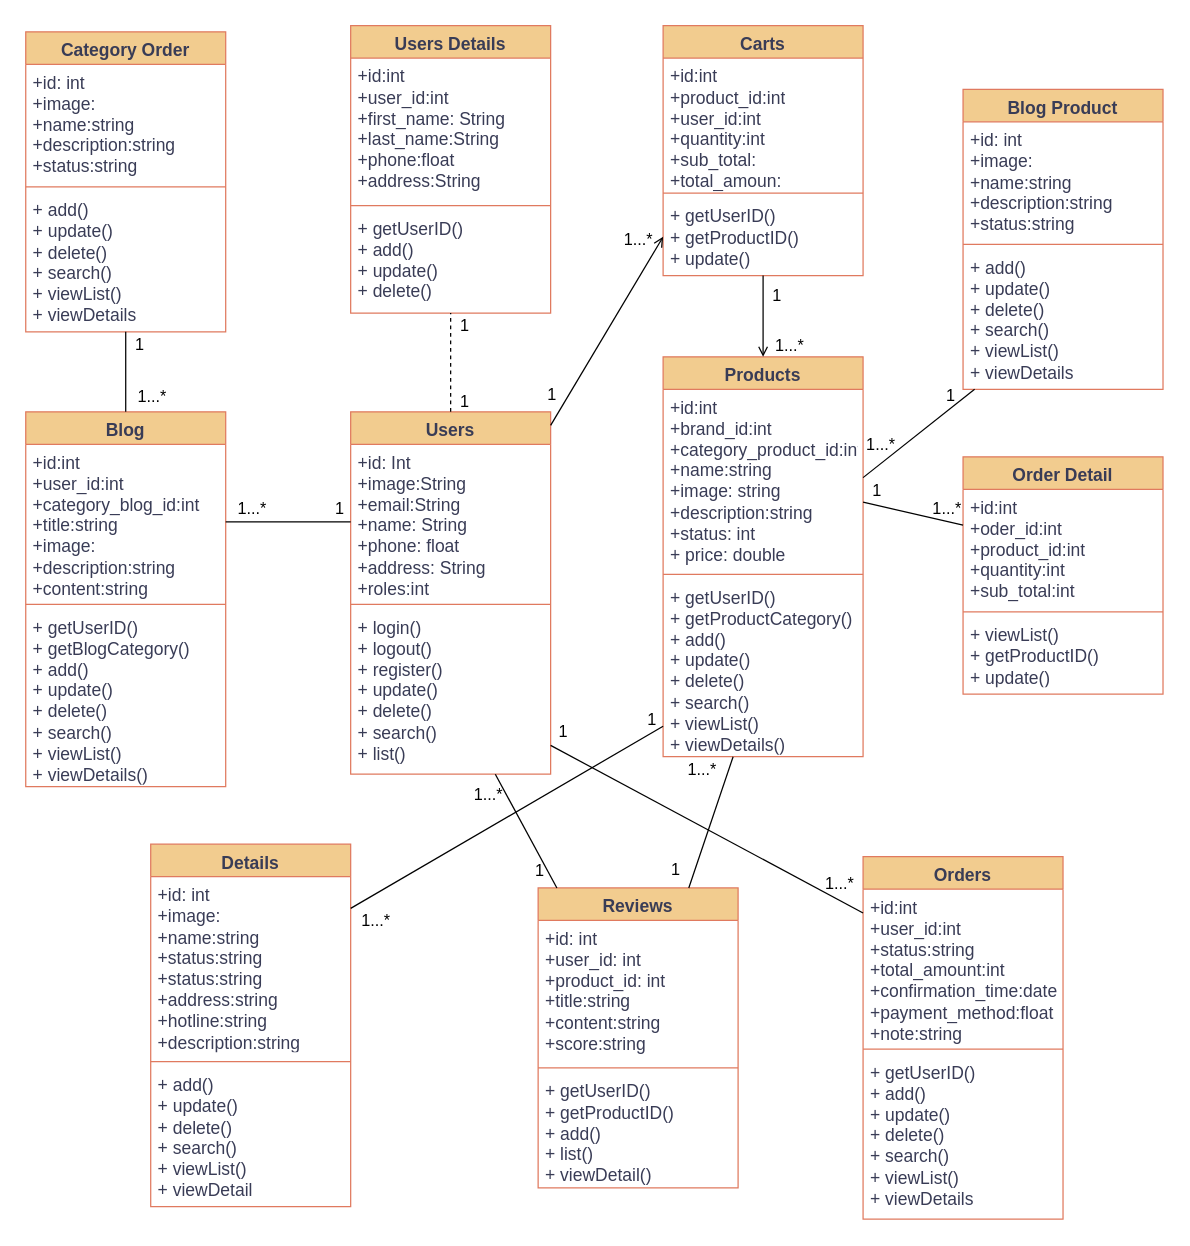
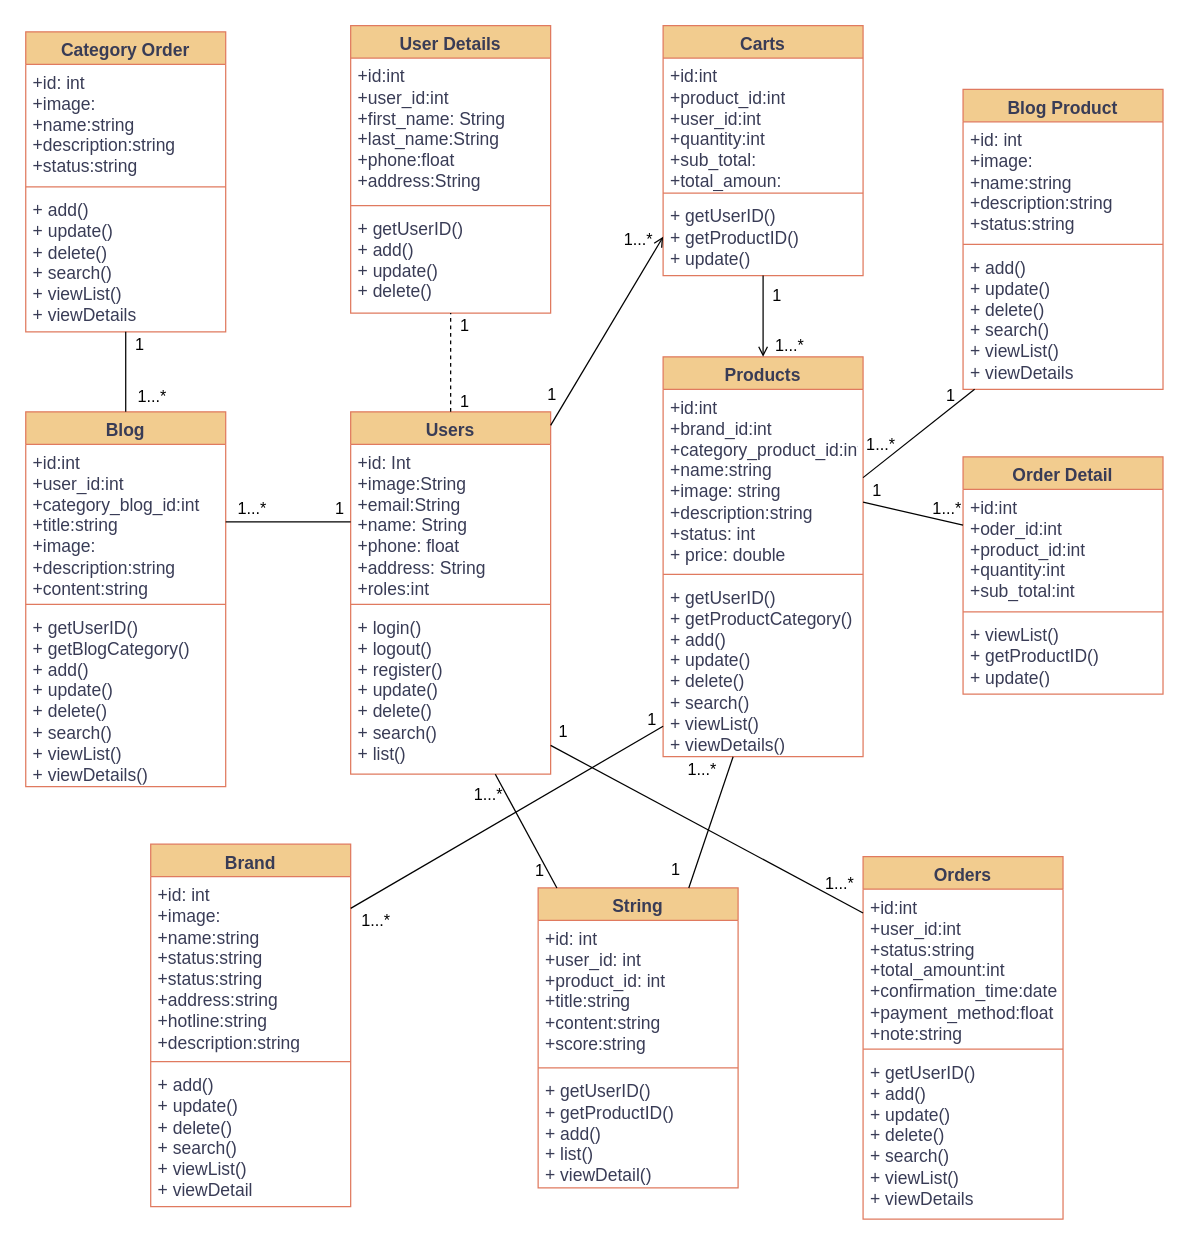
node "Users Details": label "Users Details" -> "User Details"
node "Details": label "Details" -> "Brand"
node "Reviews": label "Reviews" -> "String"
